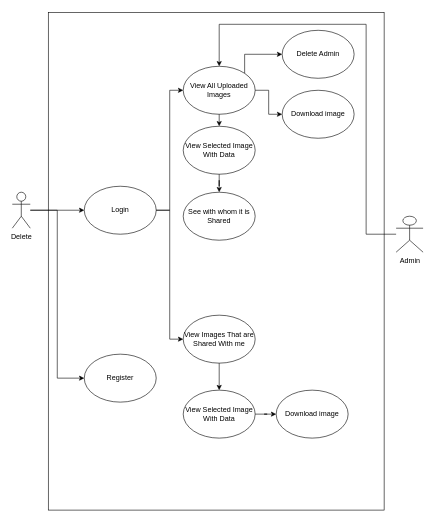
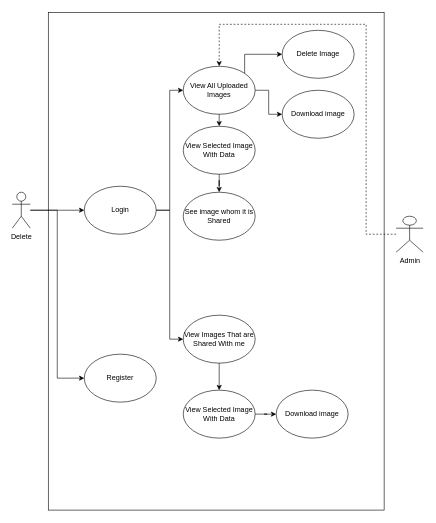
edge "Admin" -> "View All Uploaded Images": style solid -> dashed
node "Delete Admin": label "Delete Admin" -> "Delete Image"
node "See with whom it is Shared": label "See with whom it is Shared" -> "See image whom it is Shared"
